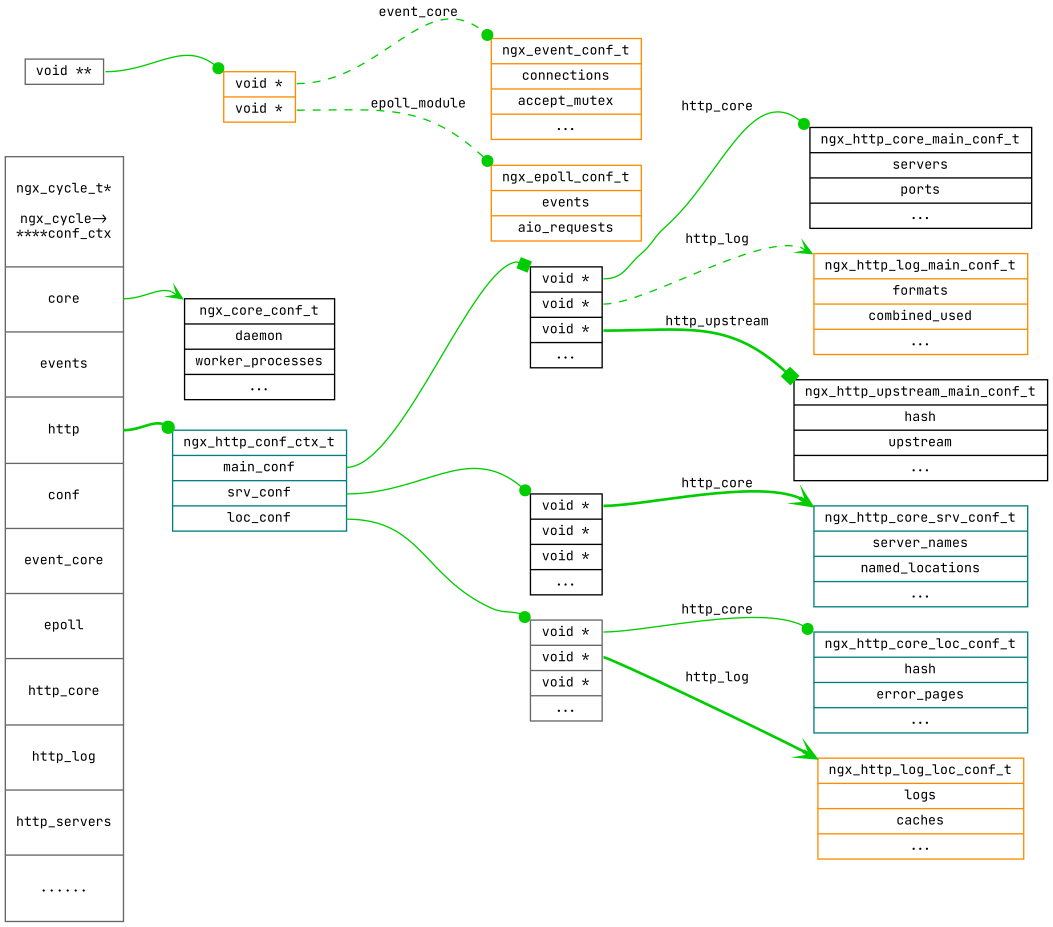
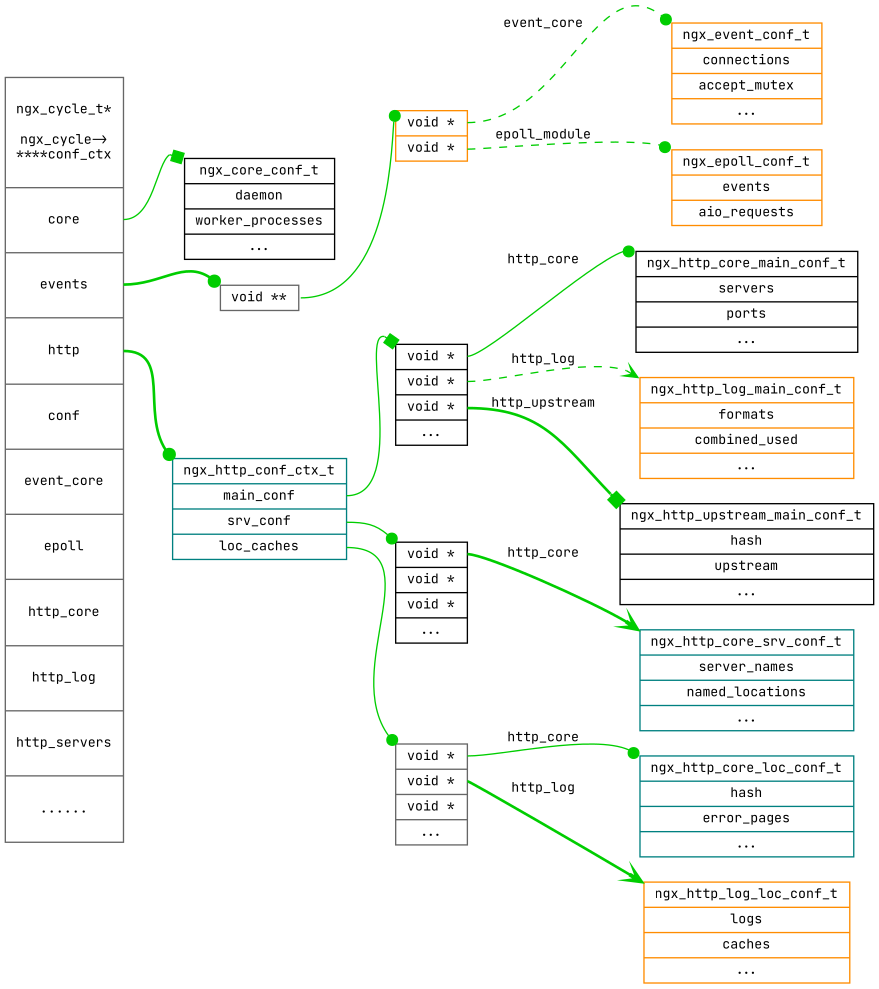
edge "ngx_cycle_t*" -> "void **": added
edge "ngx_cycle_t*" -> "ngx_core_conf_t": arrowhead vee -> box
node "ngx_http_conf_ctx_t": text "loc_conf" -> "loc_caches"
